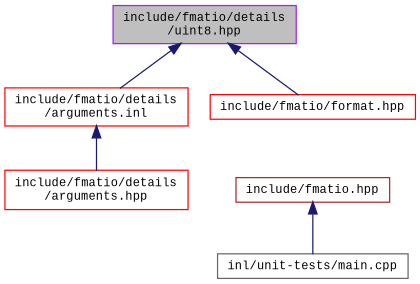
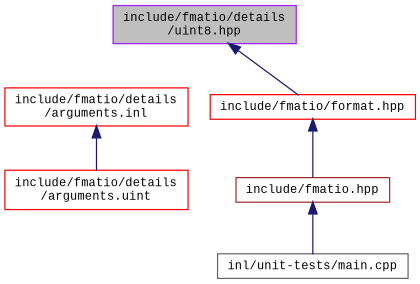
edge "include/fmatio/details /arguments.inl" -> "include/fmatio/details /uint8.hpp": removed
edge "include/fmatio.hpp" -> "include/fmatio/format.hpp": added
node "include/fmatio/details /arguments.hpp": label "include/fmatio/details /arguments.hpp" -> "include/fmatio/details /arguments.uint"
